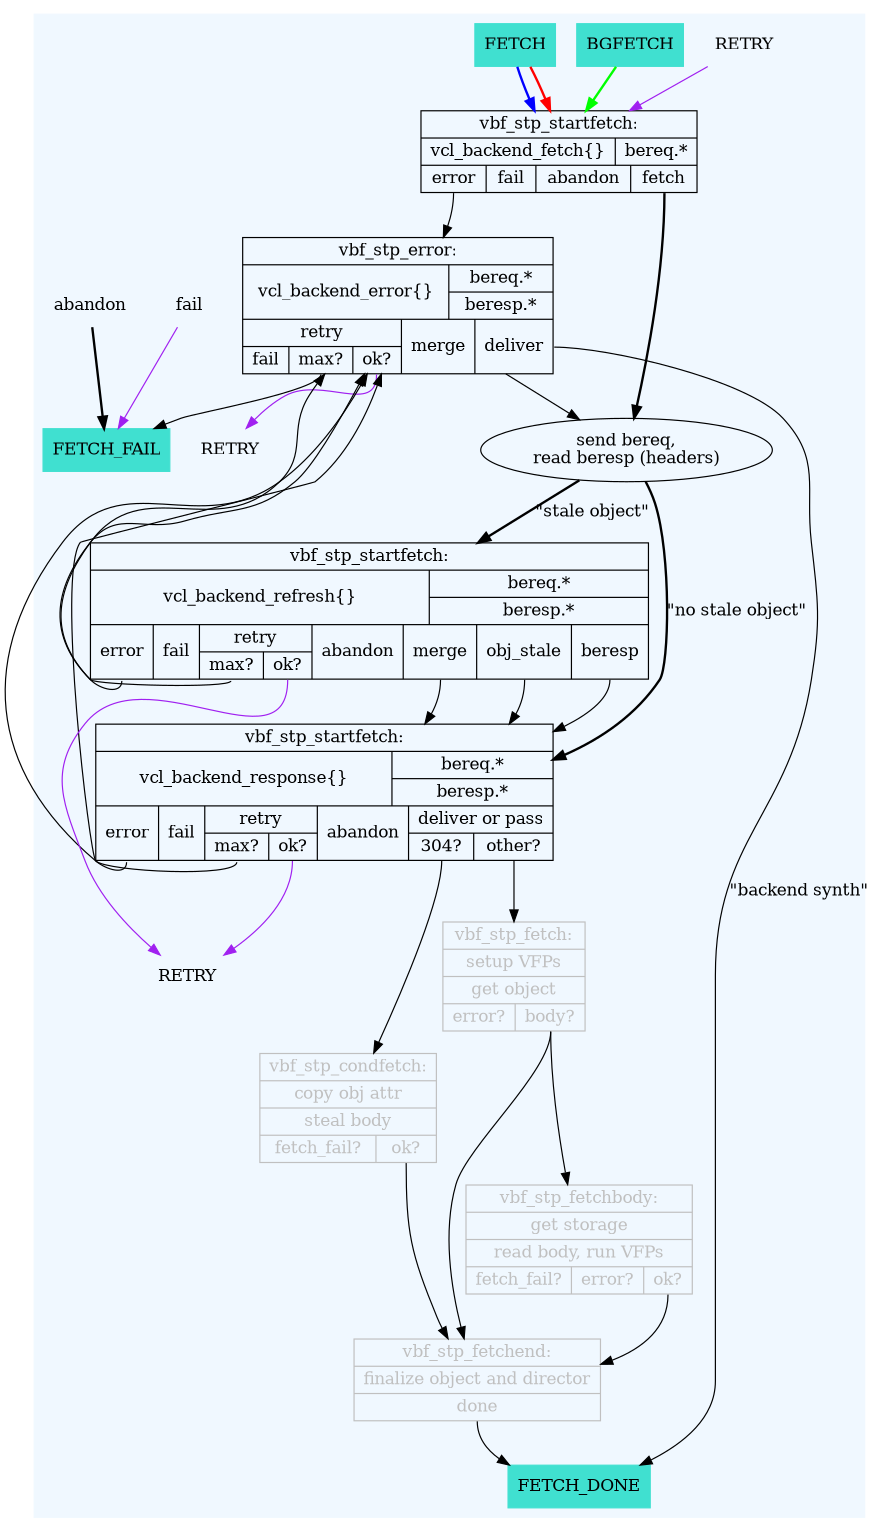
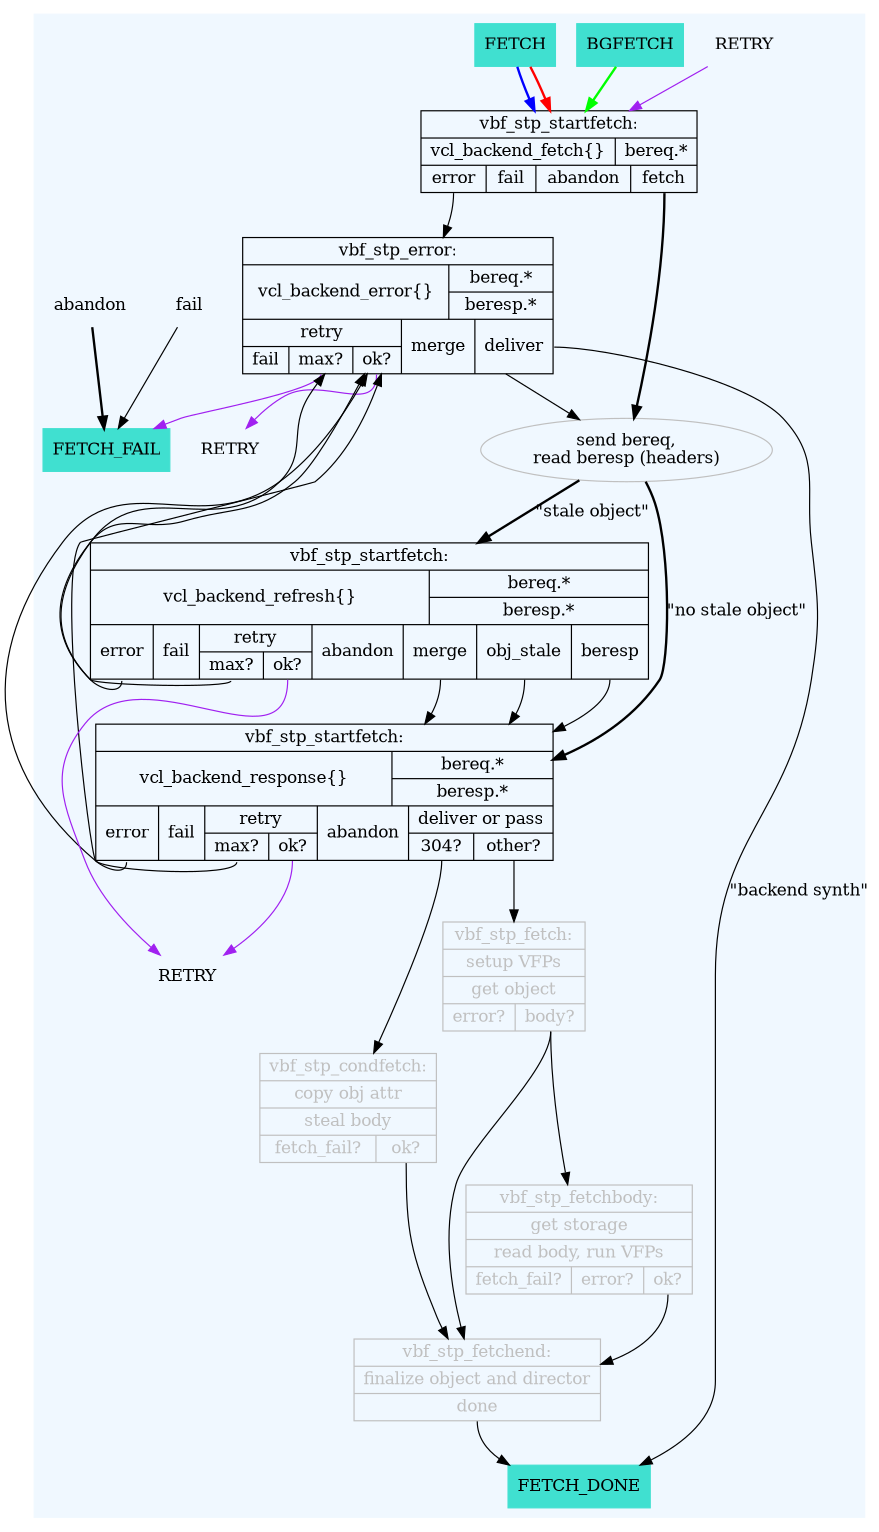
edge "fail" -> "FETCH_FAIL": color purple -> black
edge "vbf_stp_error:" -> "FETCH_FAIL": color black -> purple
node "send bereq, read beresp (headers)": color black -> grey
